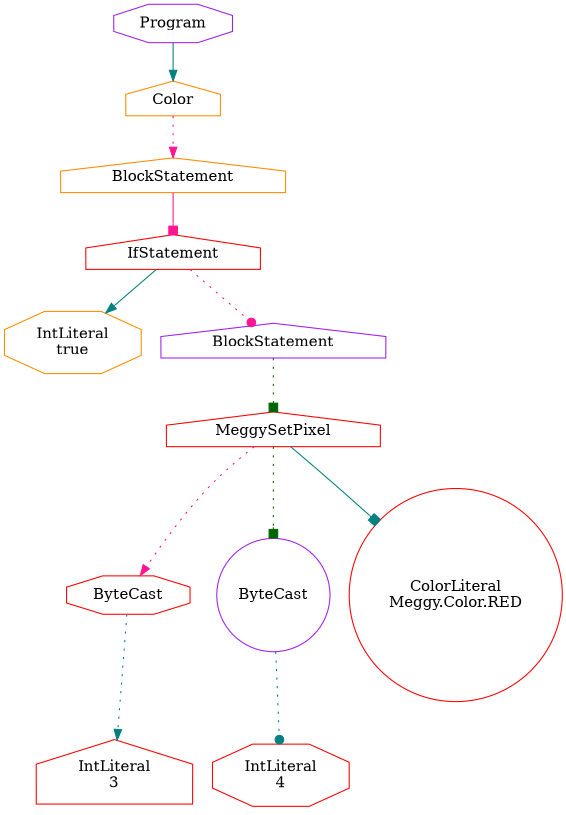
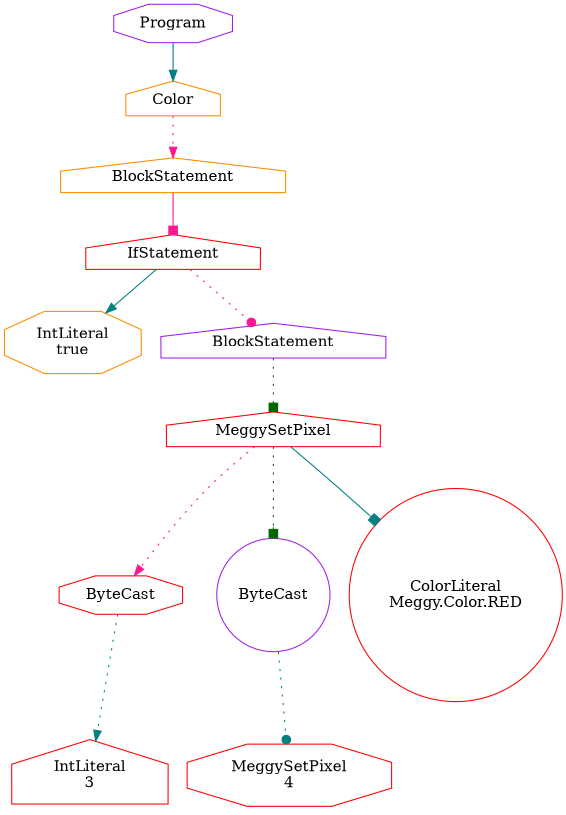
node "IntLiteral 4": label "IntLiteral 4" -> "MeggySetPixel 4"
